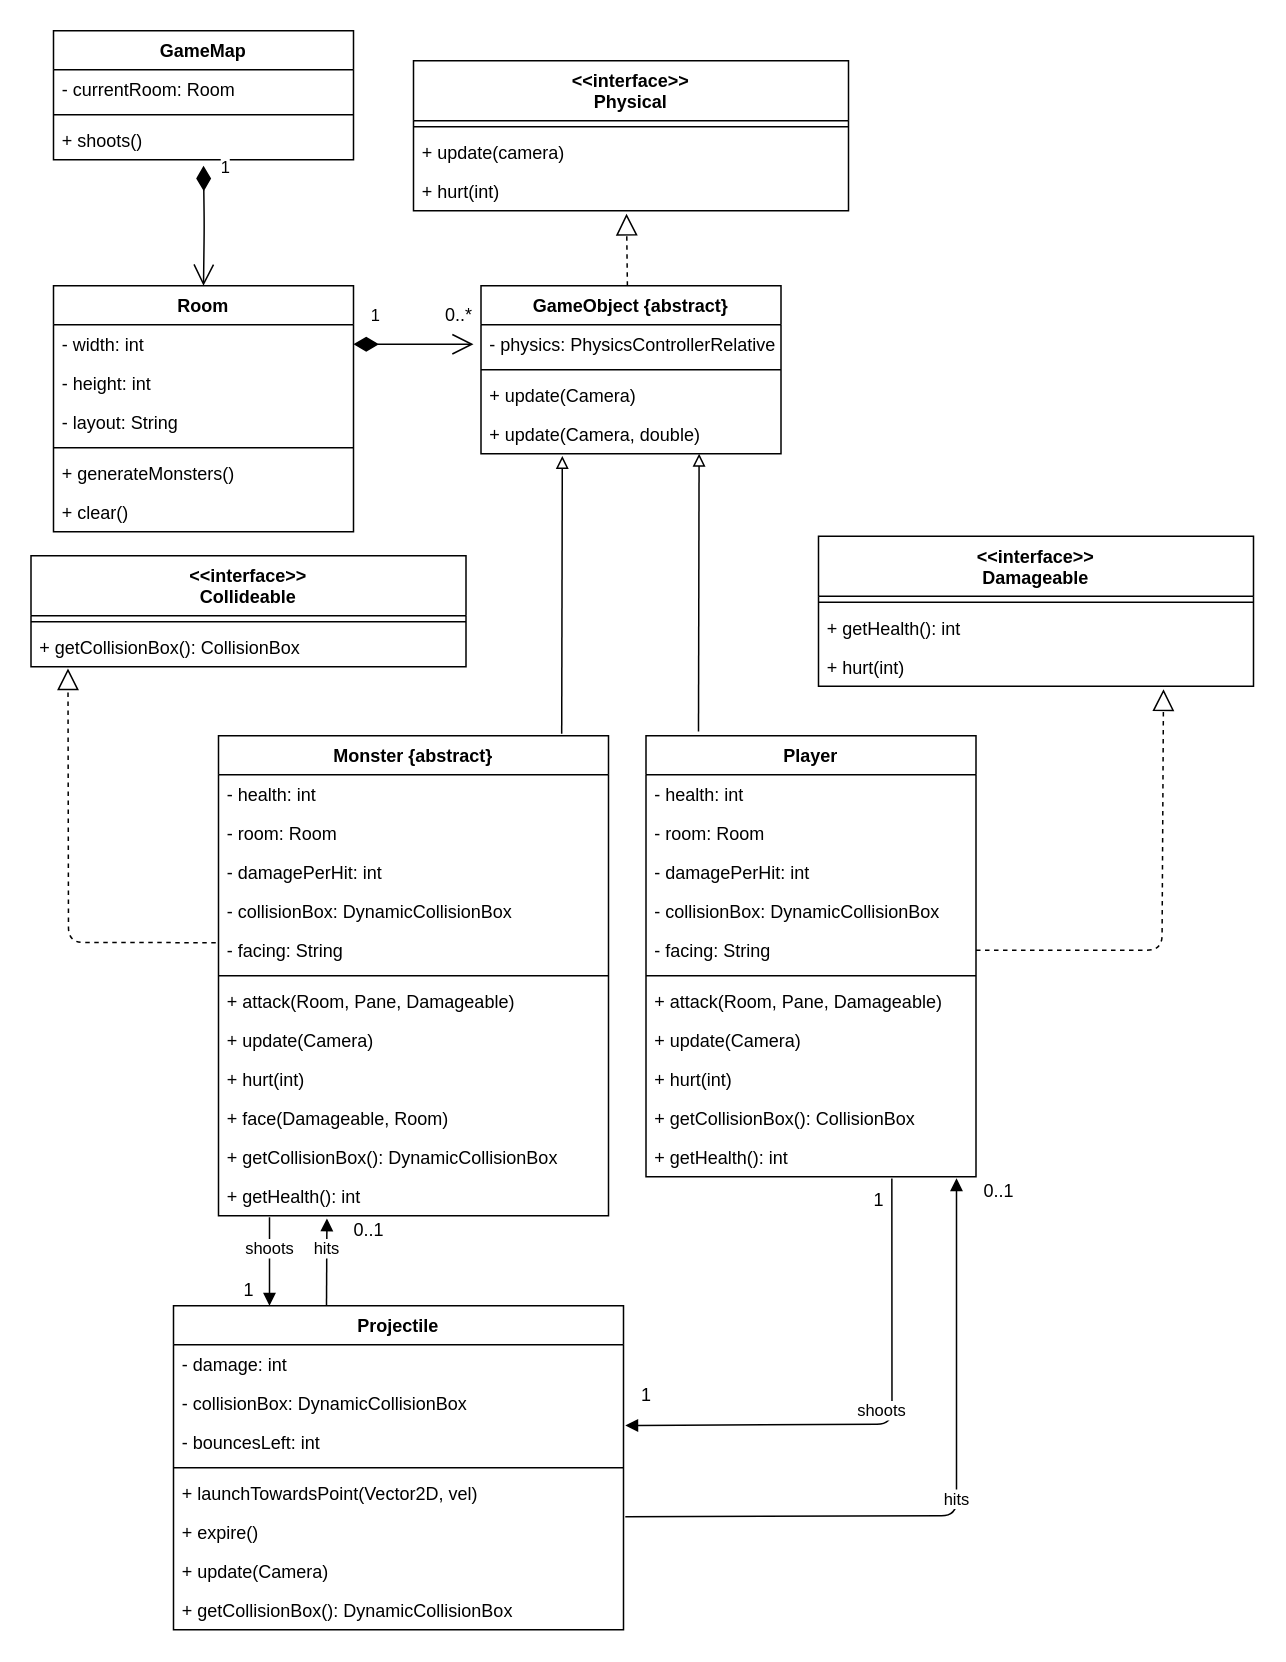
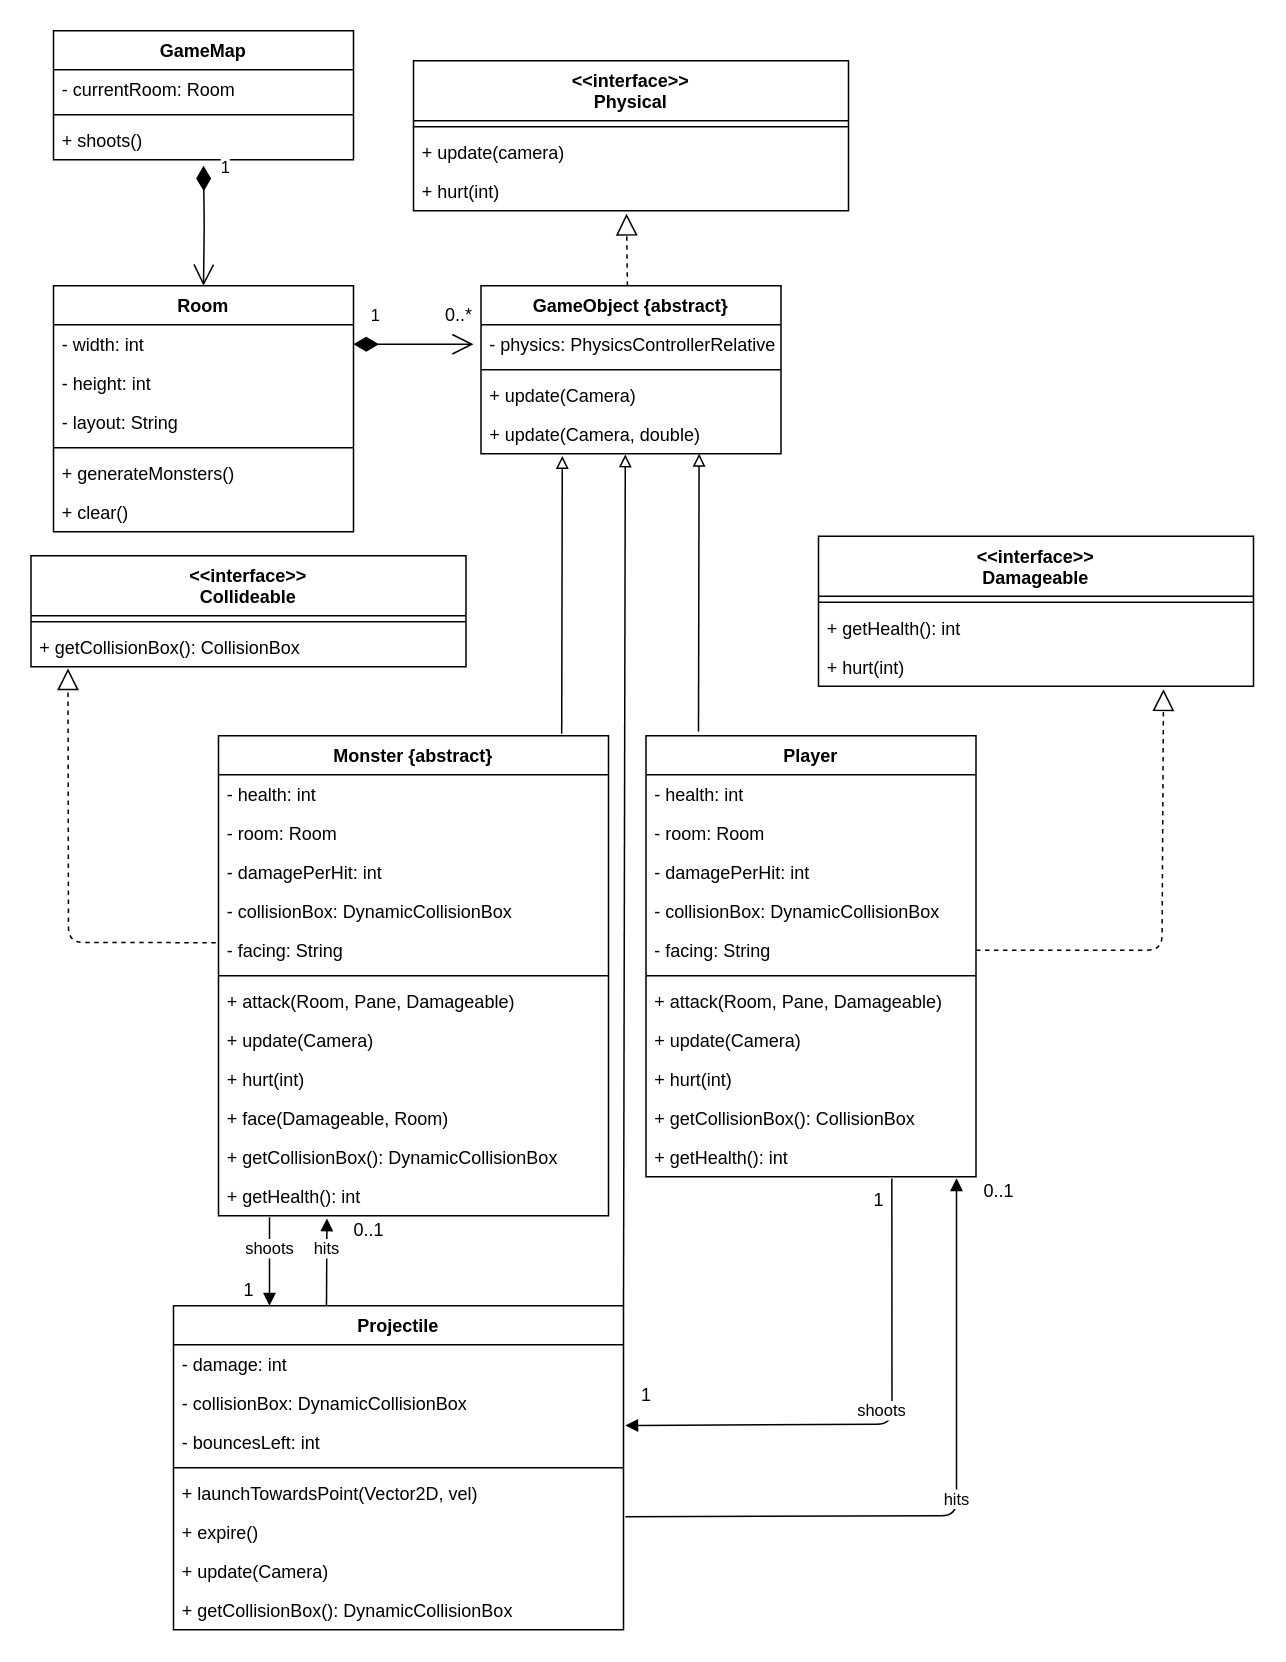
edge "Projectile" -> "+ update(Camera, double)": added
